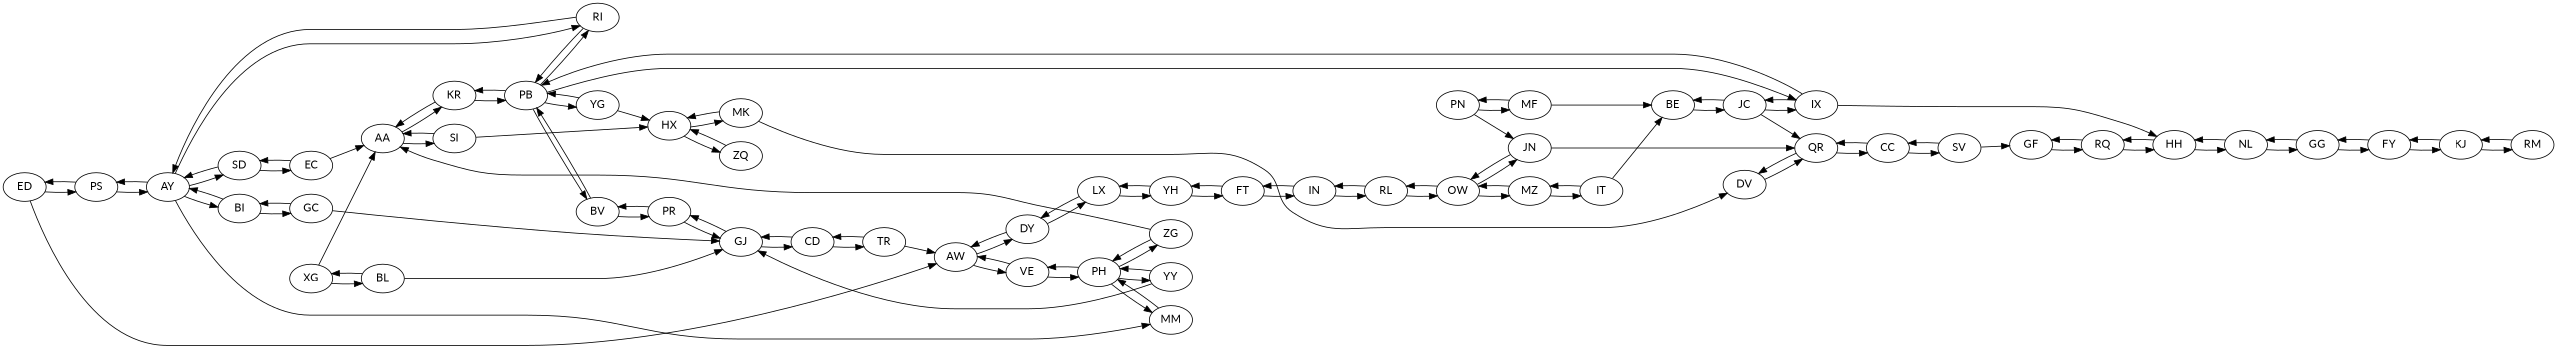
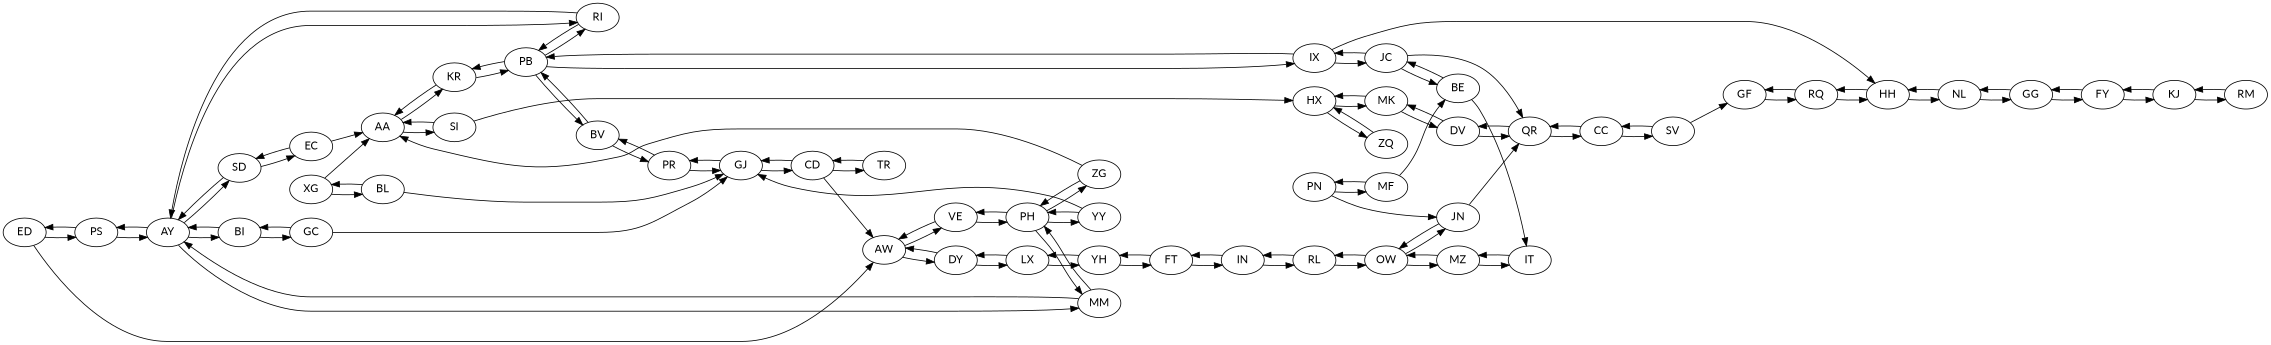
node "YG": removed
edge "DV" -> "MK": added
edge "IT" -> "BE": reversed
edge "TR" -> "AW": now "CD" -> "AW"
edge "MM" -> "AY": added
